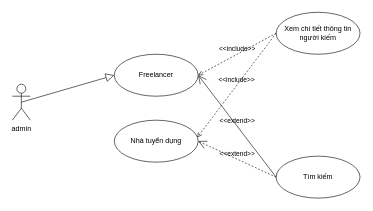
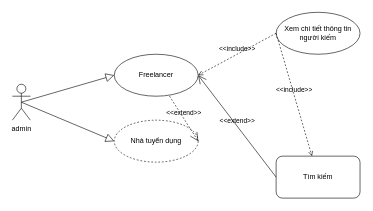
edge "Xem chi tiết thông tin người kiếm" -> "Nhà tuyển dụng": now "Xem chi tiết thông tin người kiếm" -> "Tìm kiếm"
edge "admin" -> "Nhà tuyển dụng": added
node "Nhà tuyển dụng": style solid -> dashed
edge "Tìm kiếm" -> "Nhà tuyển dụng": now "Freelancer" -> "Nhà tuyển dụng"
node "Tìm kiếm": shape ellipse -> rounded rectangle
